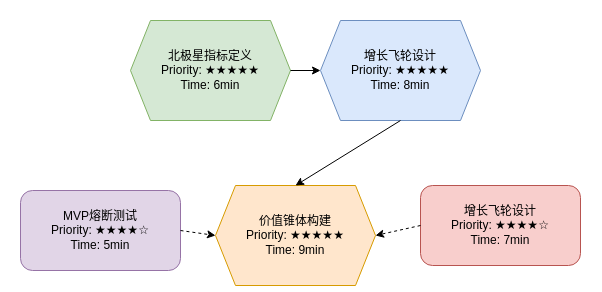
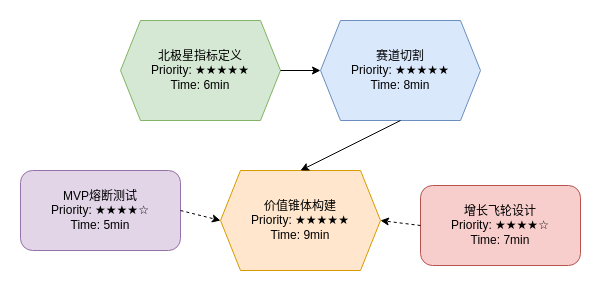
node "北极星指标定义 Priority: ★★★★★ Time: 6min": moved (211, 71) -> (201, 71)
node "增长飞轮设计 Priority: ★★★★★ Time: 8min": label "增长飞轮设计 Priority: ★★★★★ Time: 8min" -> "赛道切割 Priority: ★★★★★ Time: 8min"
node "MVP熔断测试 Priority: ★★★★☆ Time: 5min": moved (101, 231) -> (101, 211)
node "价值锥体构建 Priority: ★★★★★ Time: 9min": moved (296, 236) -> (301, 221)
